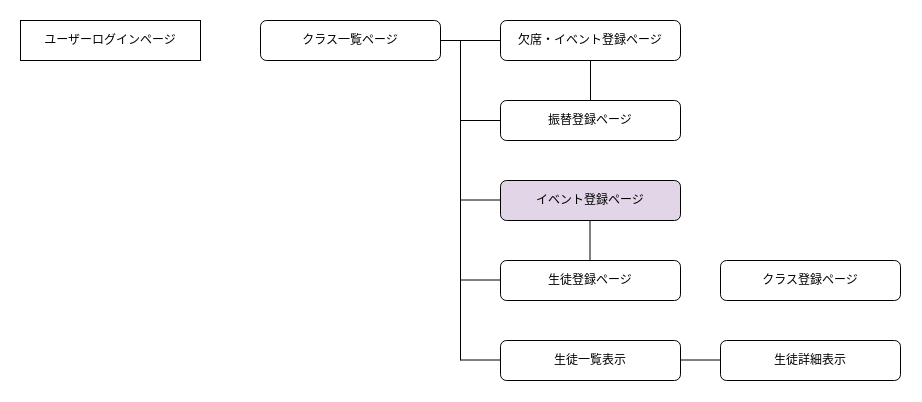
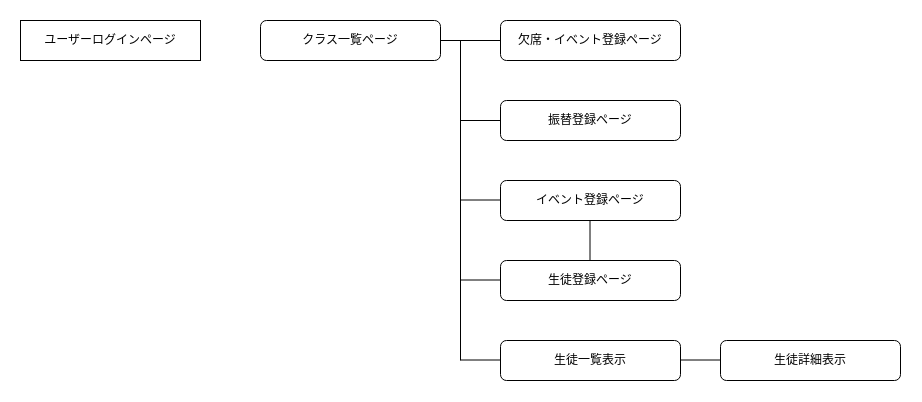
edge "欠席・イベント登録ページ" -- "振替登録ページ": removed
node "イベント登録ページ": fillcolor #e1d5e7 -> #ffffff
node "クラス登録ページ": removed
